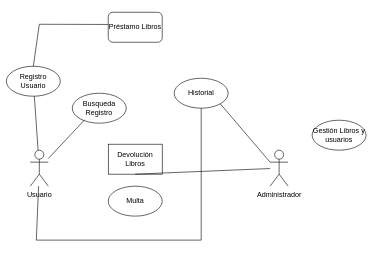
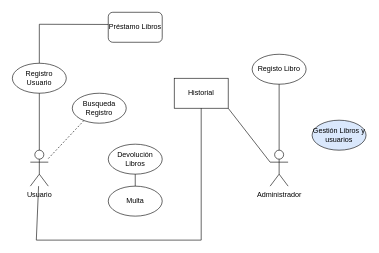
node "Registo Libro": added
node "Registro Usuario": moved (33, 81) -> (39, 78)
node "Historial": shape ellipse -> rectangle
edge "Registo Libro" -- "Administrador": added
node "Gestión Libros y usuarios": fillcolor #ffffff -> #dae8fc
edge "Busqueda Registro" -- "Usuario": style solid -> dashed
node "Devolución Libros": shape rectangle -> ellipse
edge "Devolución Libros" -- "Administrador": now "Devolución Libros" -- "Multa"
